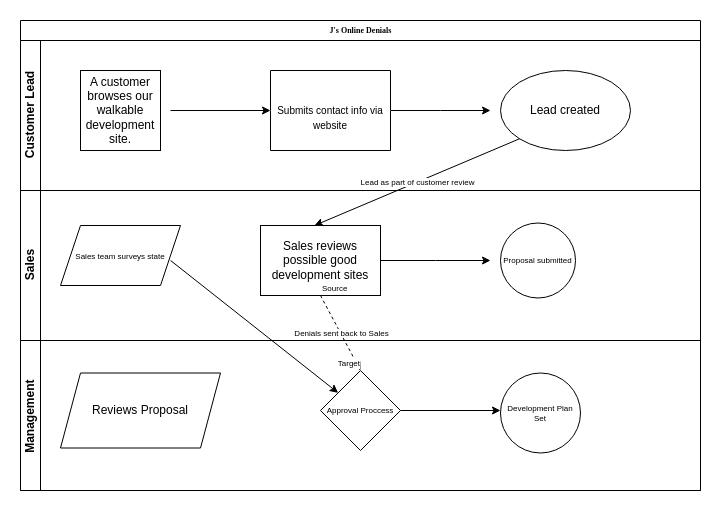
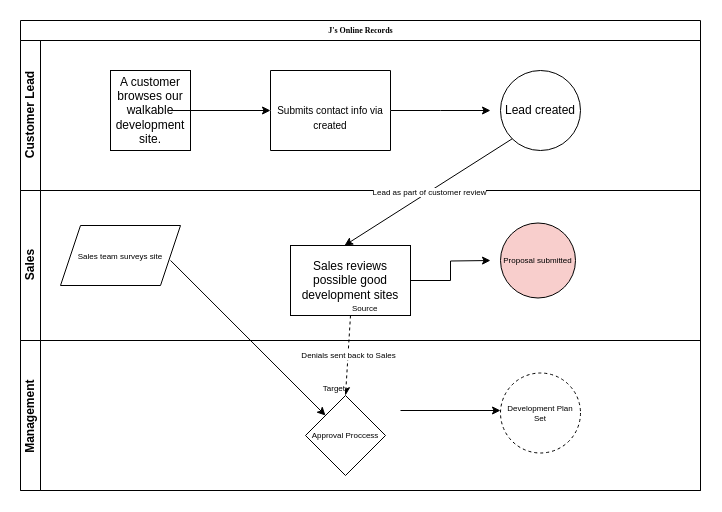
node "J's Online Denials": label "J's Online Denials" -> "J's Online Records"
node "A customer browses our walkable development site.": moved (121, 111) -> (151, 111)
node "Submits contact info via website": label "Submits contact info via website" -> "Submits contact info via created"
node "Lead created": size 130x80 -> 80x80
node "Sales team surveys state": label "Sales team surveys state" -> "Sales team surveys site"
node "Sales reviews possible good development sites": moved (321, 261) -> (351, 281)
node "Proposal submitted": fillcolor #ffffff -> #f8cecc
node "Reviews Proposal": removed
node "Approval Proccess": moved (361, 411) -> (346, 436)
node "Development Plan Set": style solid -> dashed
